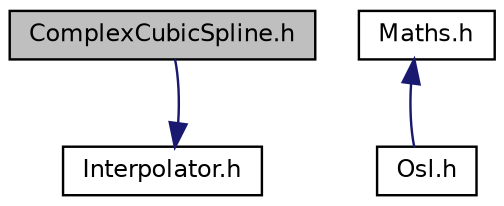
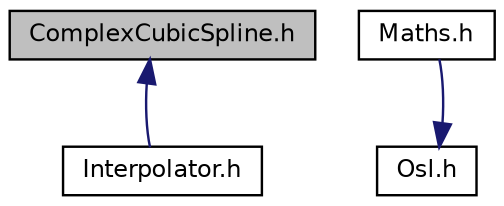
edge "ComplexCubicSpline.h" -> "Interpolator.h": reversed
edge "Osl.h" -> "Maths.h": reversed
